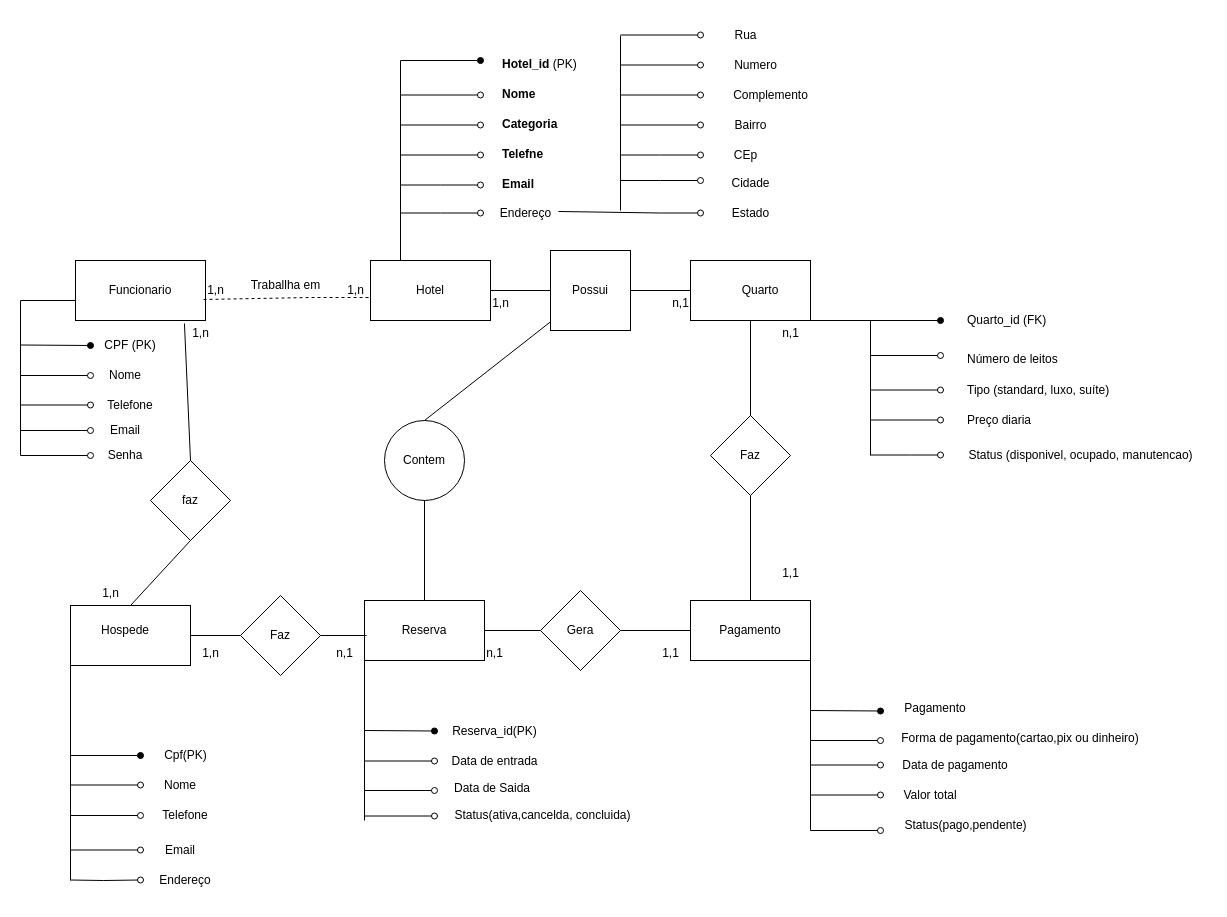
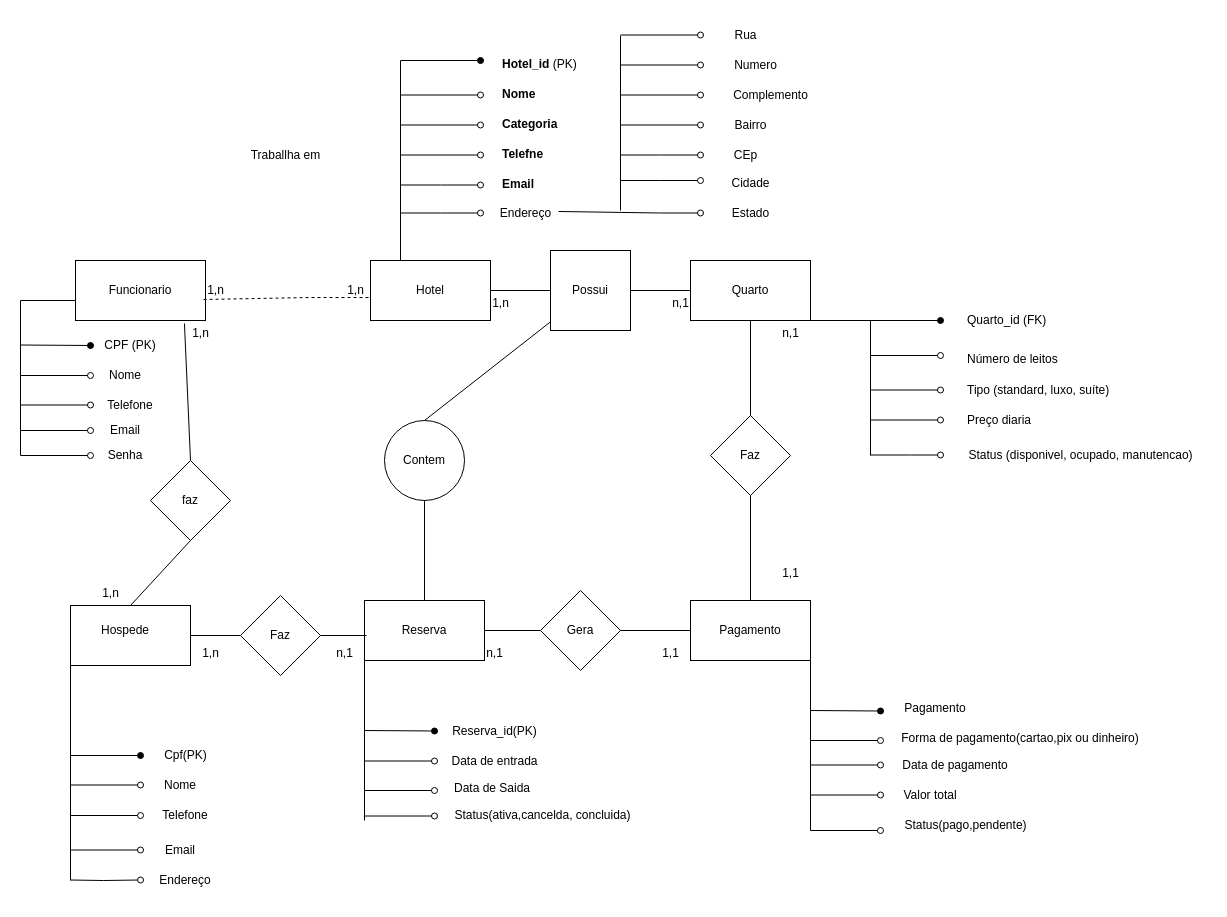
node "Traballha em": moved (286, 286) -> (286, 156)
node "Quarto": moved (761, 291) -> (751, 291)
